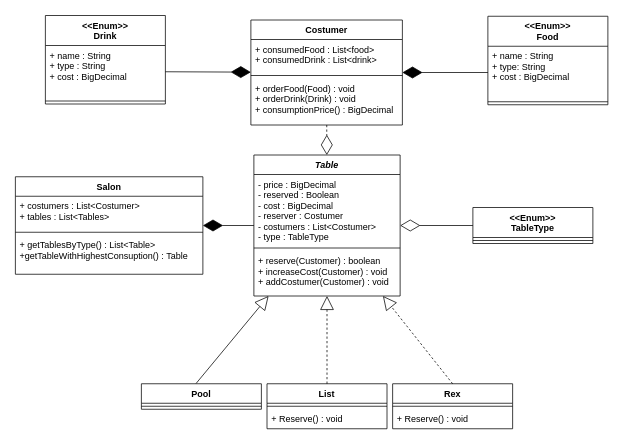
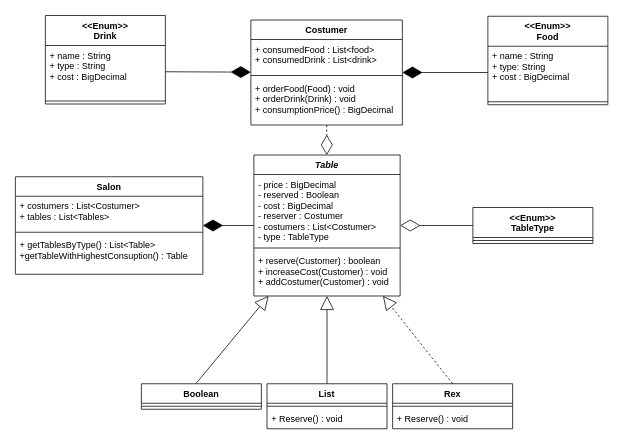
edge "List" -> "Table": style dashed -> solid
node "Pool": label "Pool" -> "Boolean"
